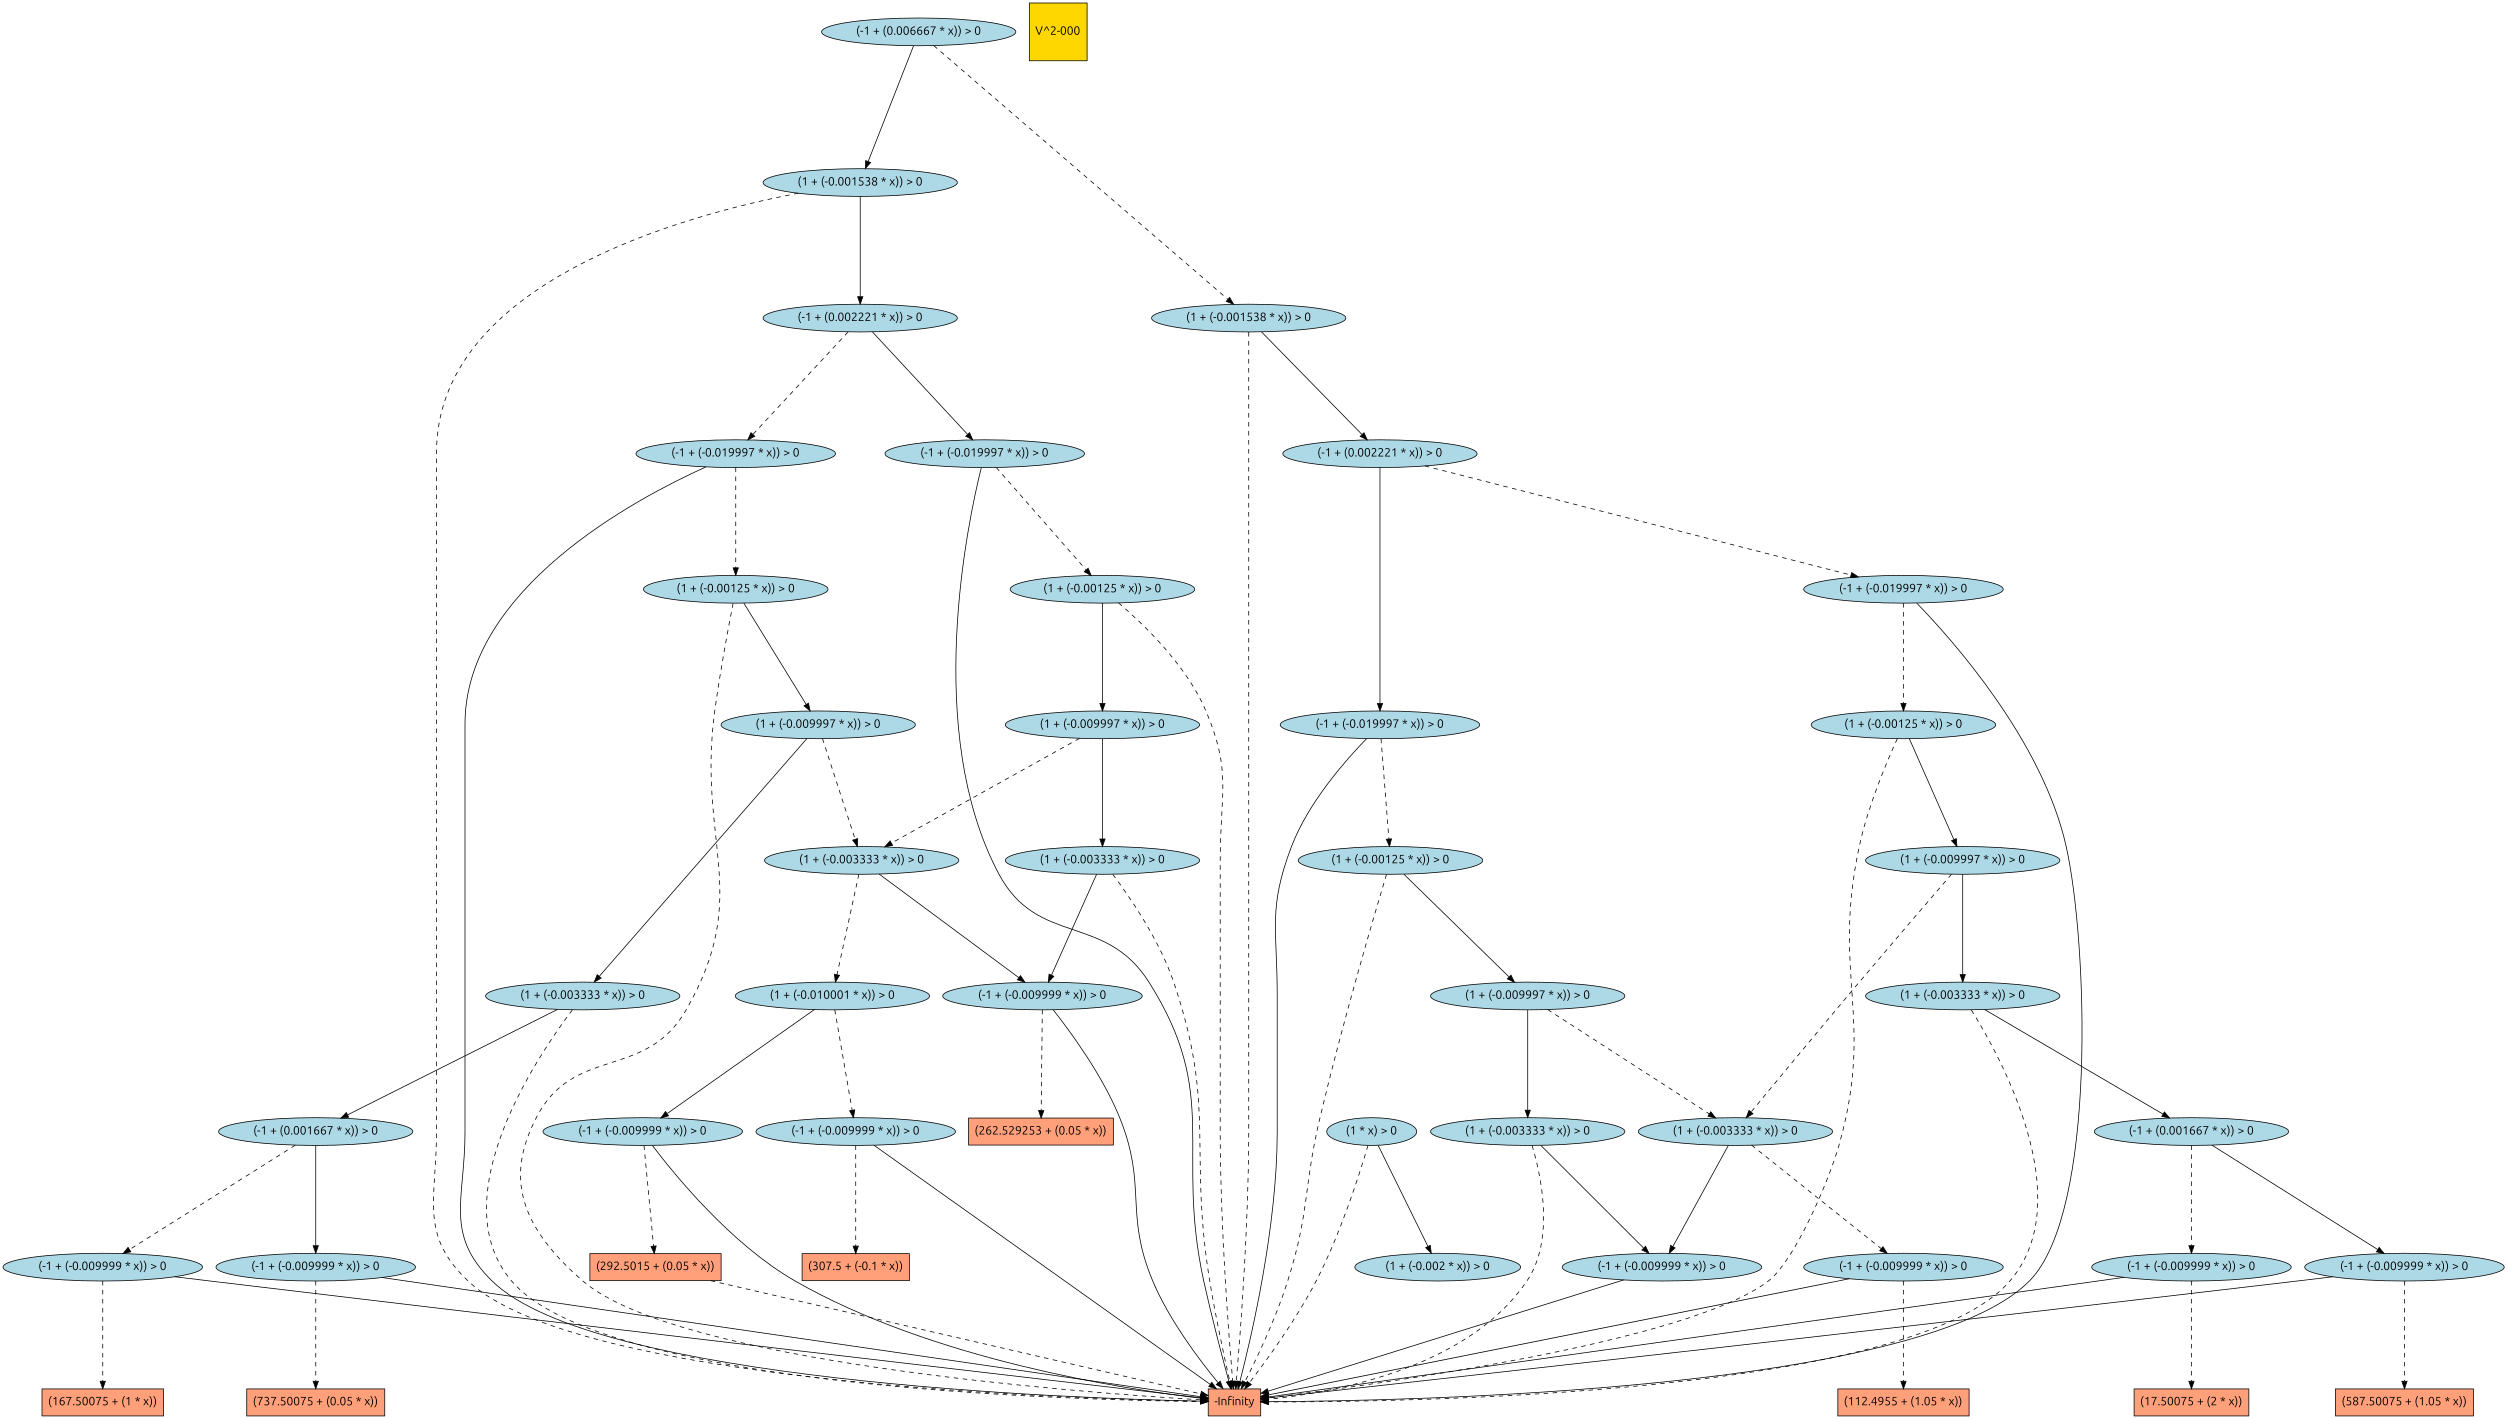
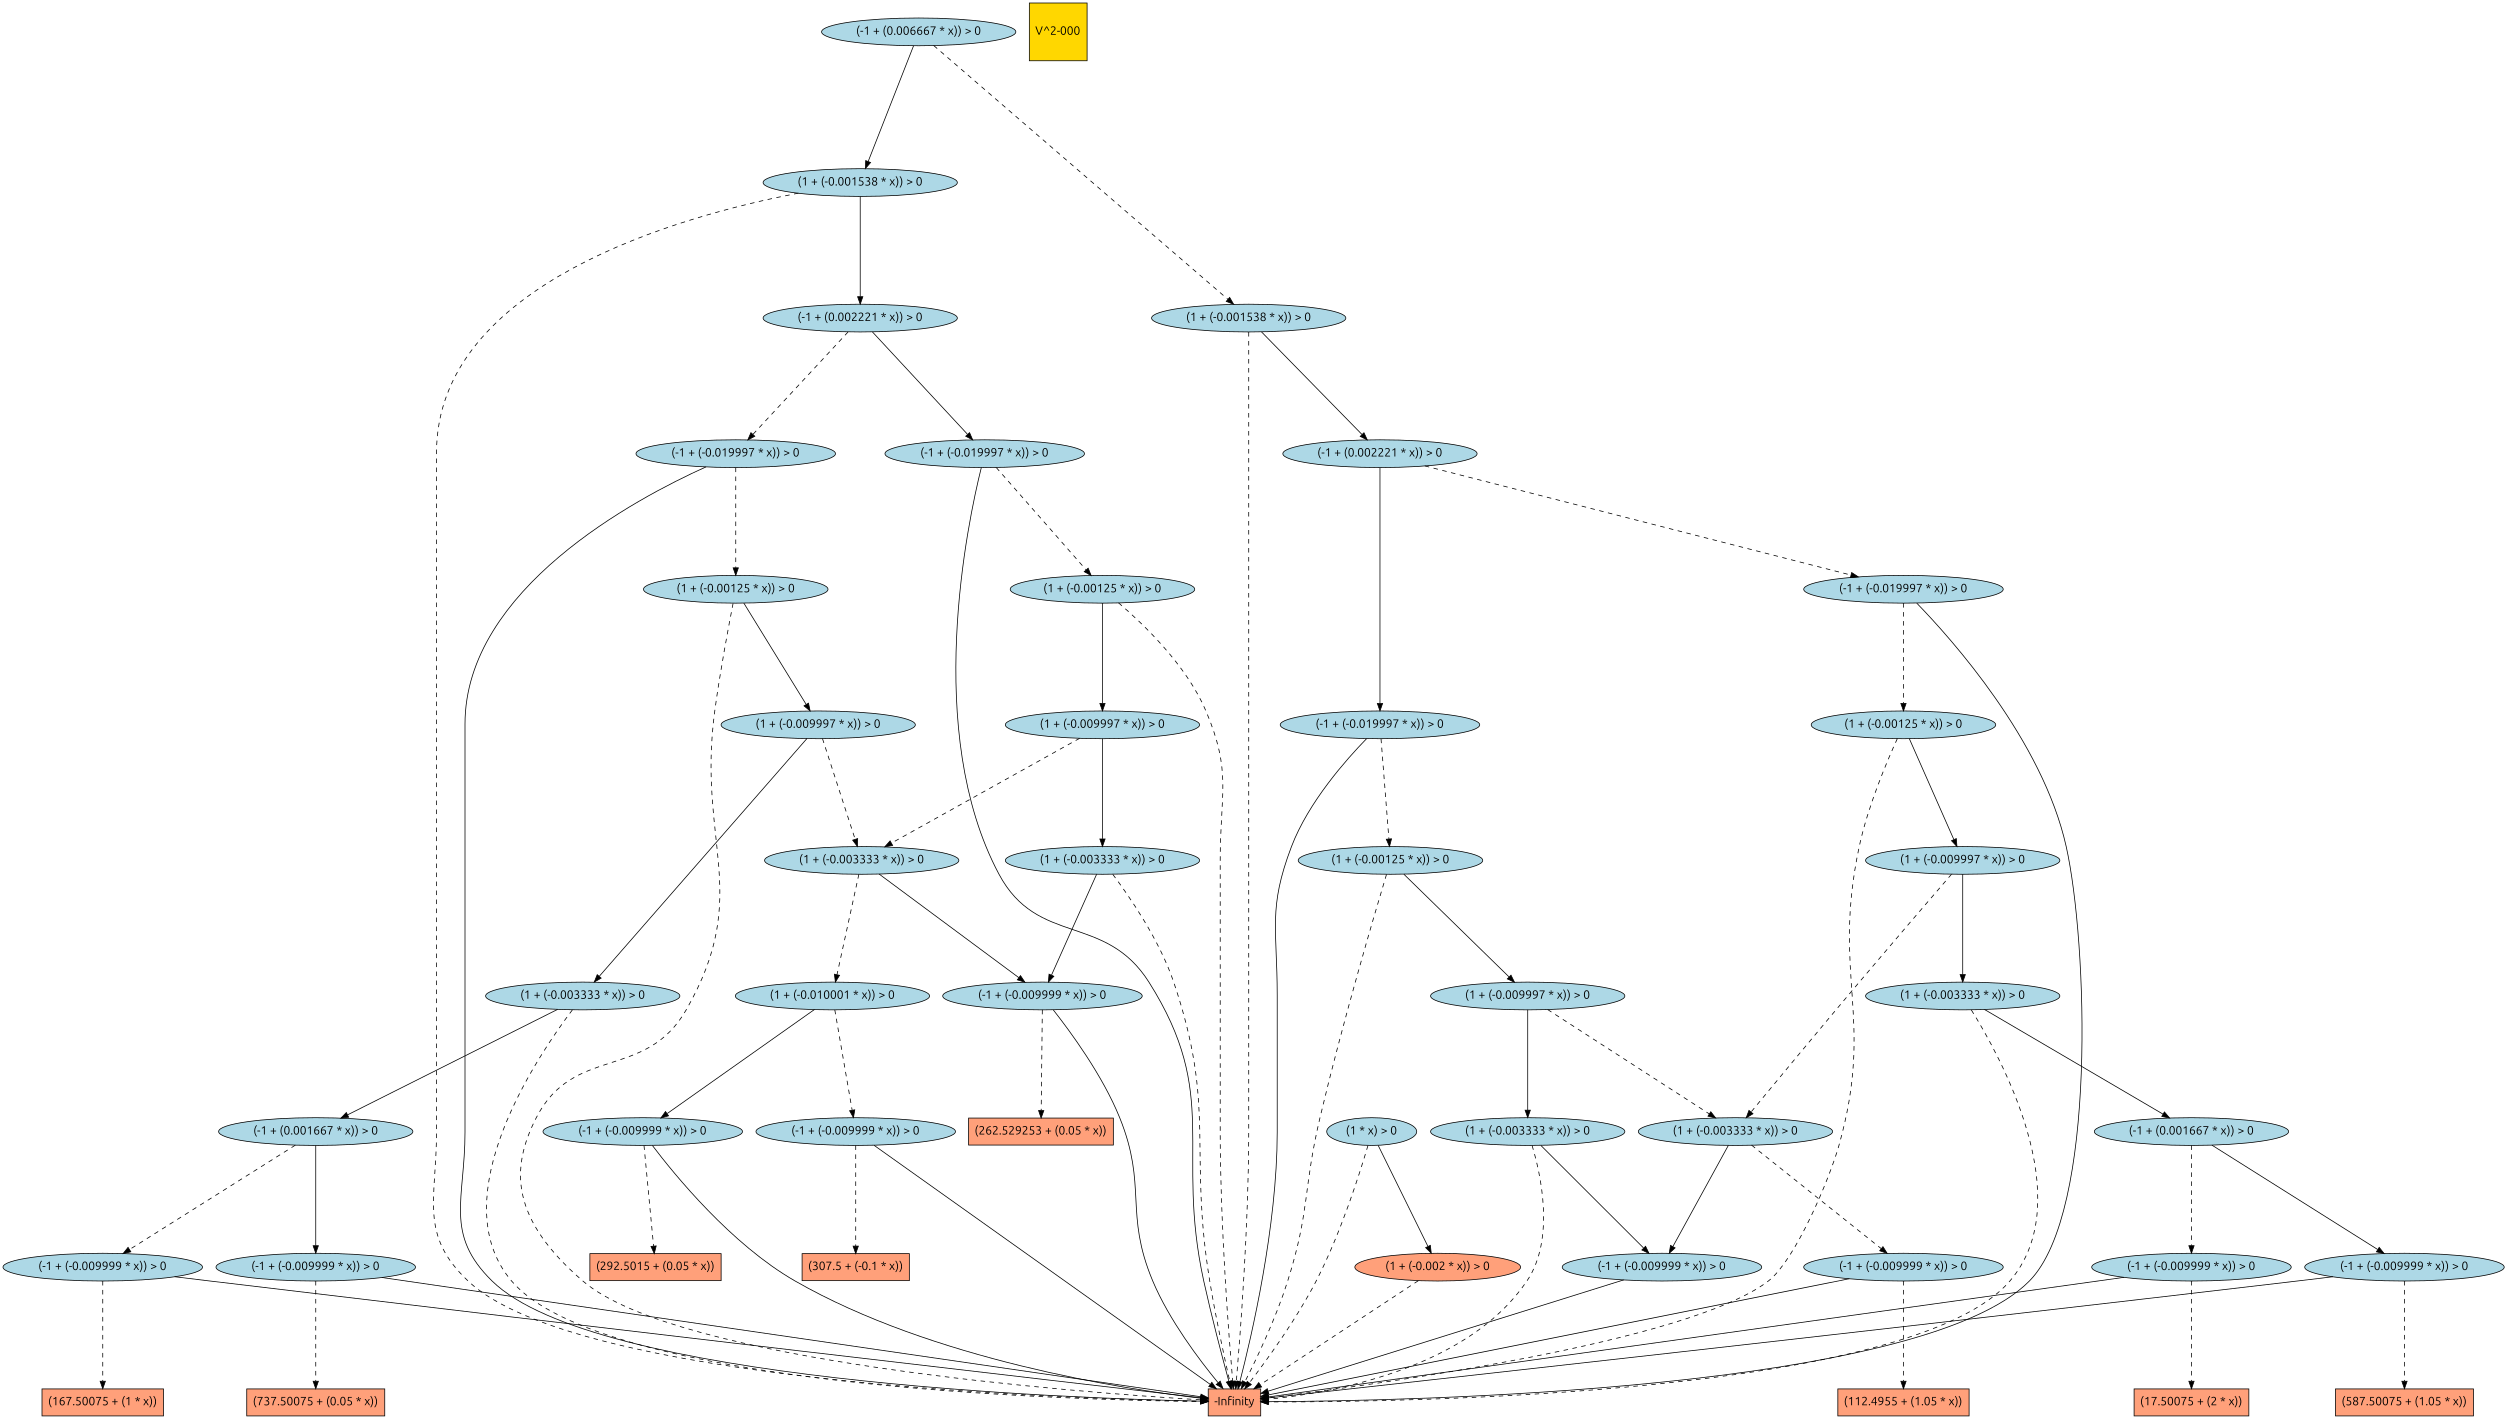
node "(1 + (-0.002 * x)) > 0": fillcolor lightblue -> lightsalmon
edge "(292.5015 + (0.05 * x))" -> "-Infinity": now "(1 + (-0.002 * x)) > 0" -> "-Infinity"
